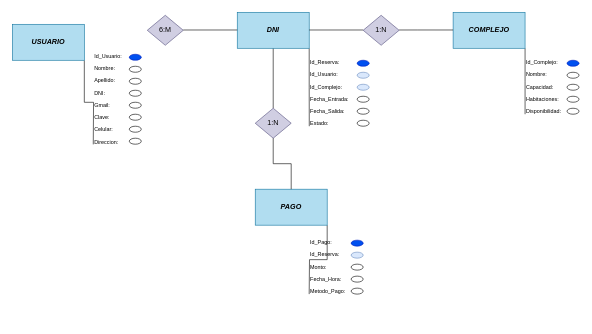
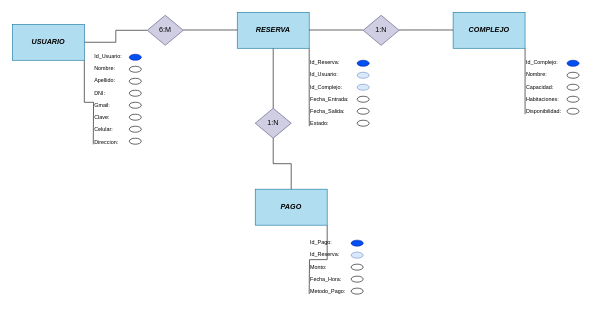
node "DNI": label "DNI" -> "RESERVA"
edge "6:M" -- "USUARIO": added
